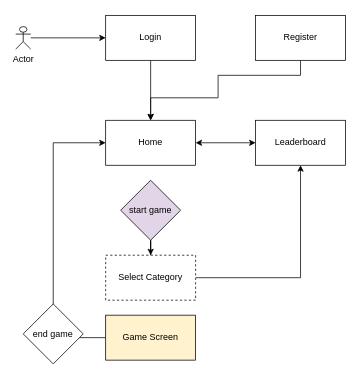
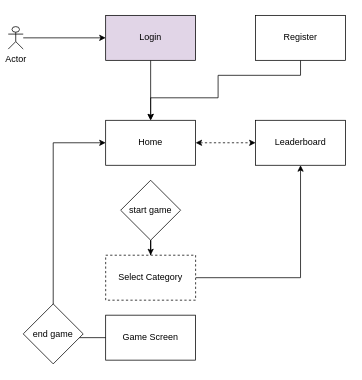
node "Actor": moved (23, 38) -> (15, 38)
node "Login": fillcolor #ffffff -> #e1d5e7
edge "Home" -- "Leaderboard": style solid -> dashed
node "start game": fillcolor #e1d5e7 -> #ffffff
node "Game Screen": fillcolor #fff2cc -> #ffffff
